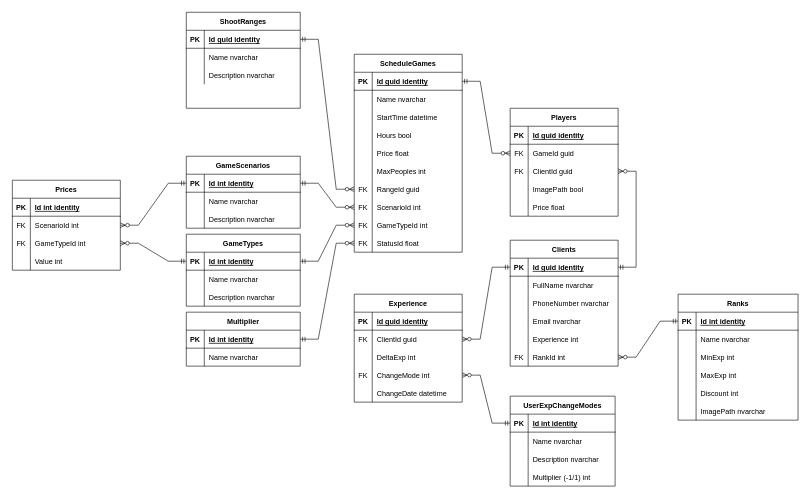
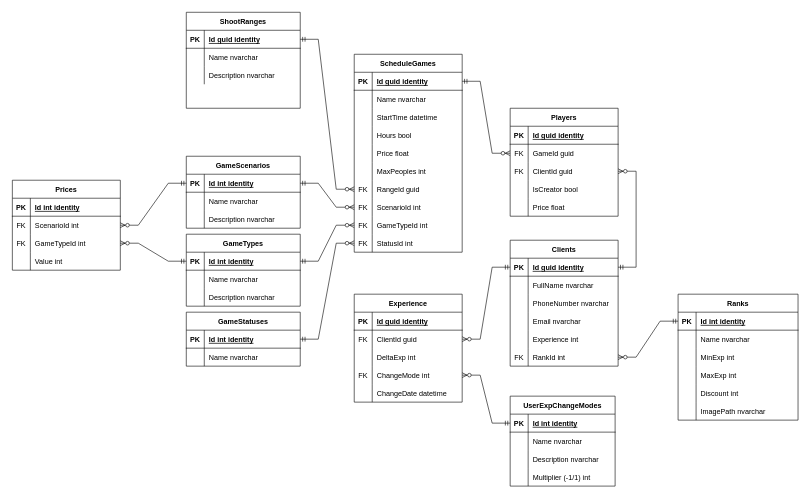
node "ImagePath bool": label "ImagePath bool" -> "IsCreator bool"
node "StatusId float": label "StatusId float" -> "StatusId int"
node "Multiplier": label "Multiplier" -> "GameStatuses"
